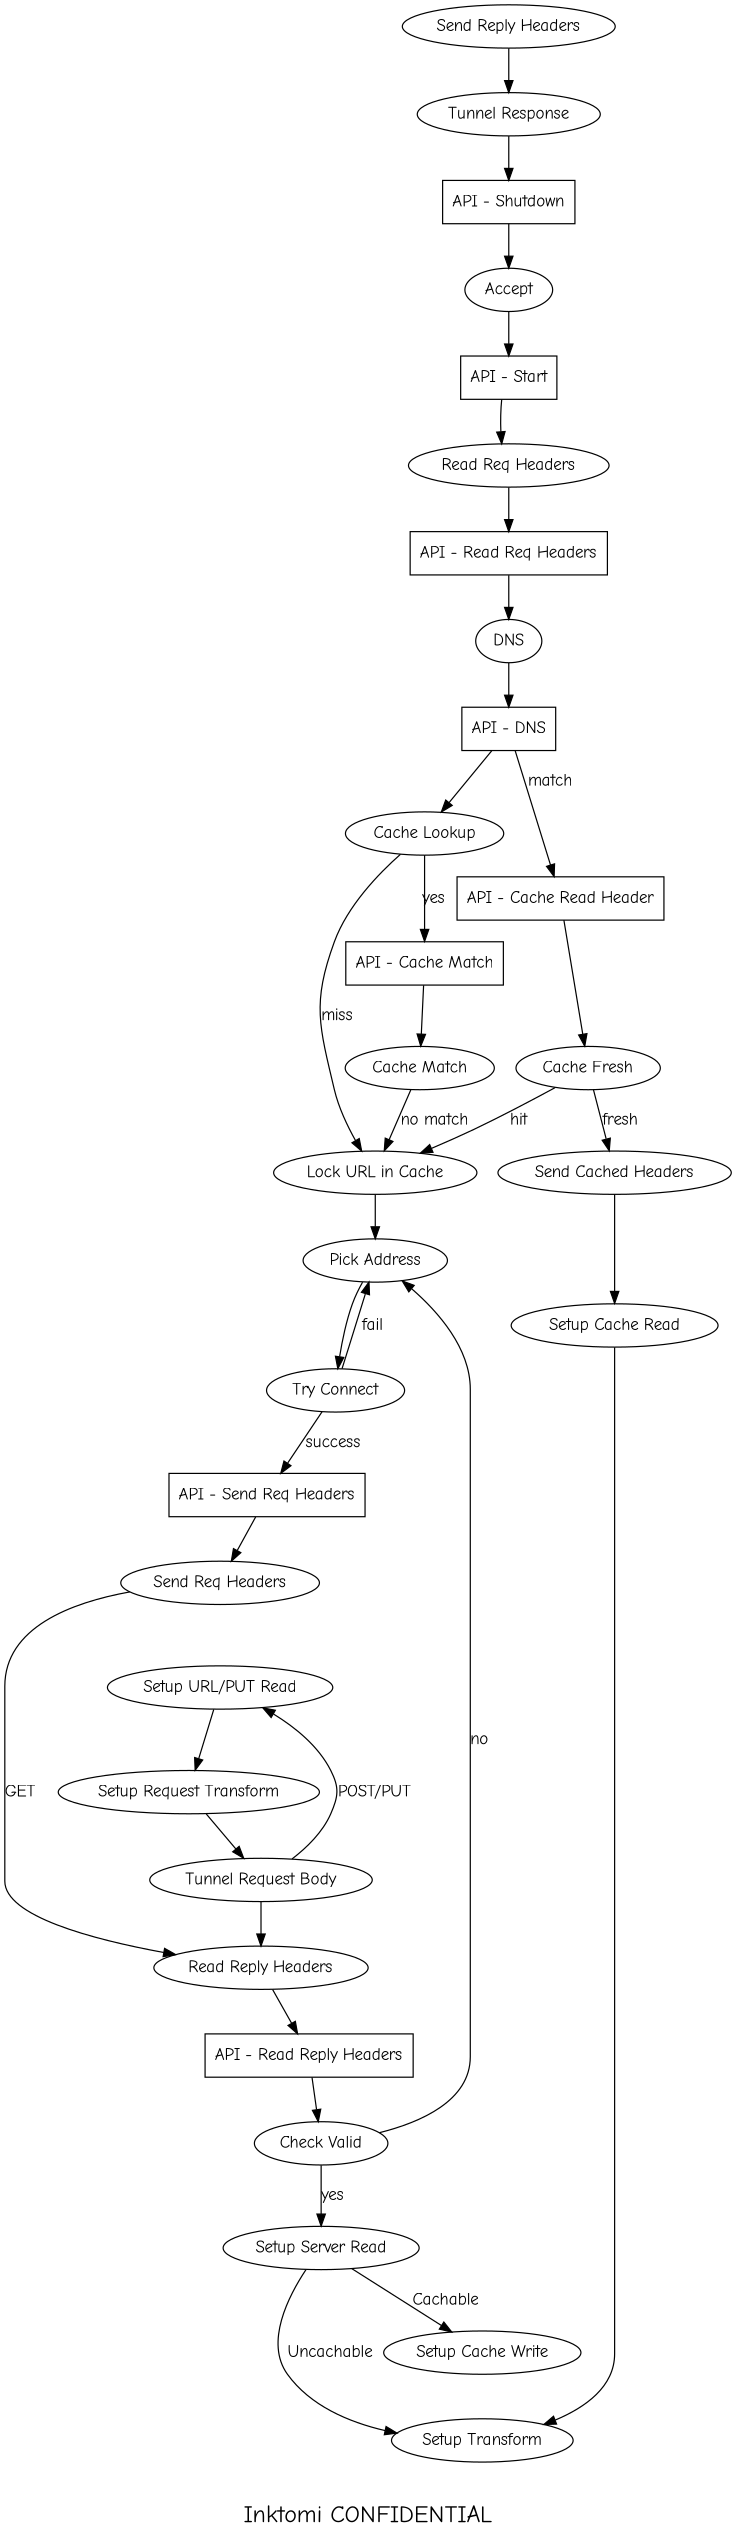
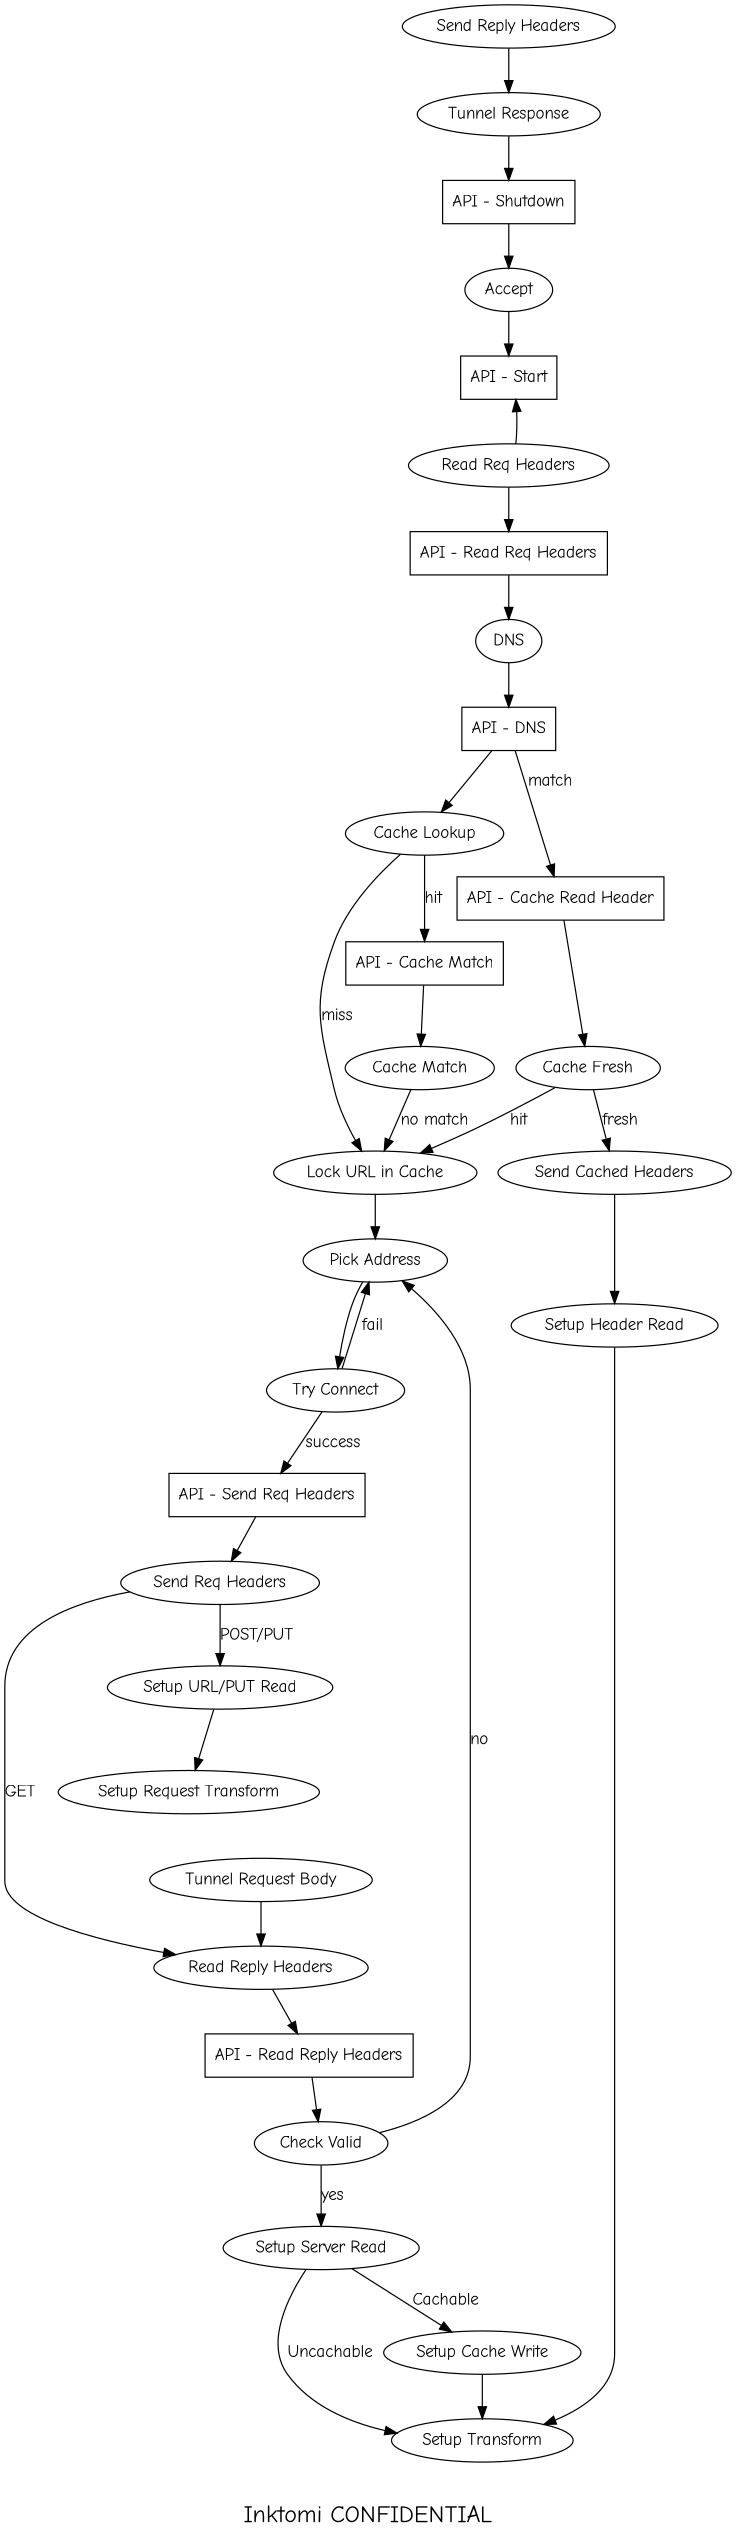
edge "API - Start" -> "Read Req Headers": reversed
edge "Cache Lookup" -> "API - Cache Match": label "yes" -> "hit"
node "Setup Cache Read": label "Setup Cache Read" -> "Setup Header Read"
edge "Tunnel Request Body" -> "Setup URL/PUT Read": now "Send Req Headers" -> "Setup URL/PUT Read"
edge "Setup Request Transform" -> "Tunnel Request Body": removed
edge "Setup Cache Write" -> "Setup Transform": added
